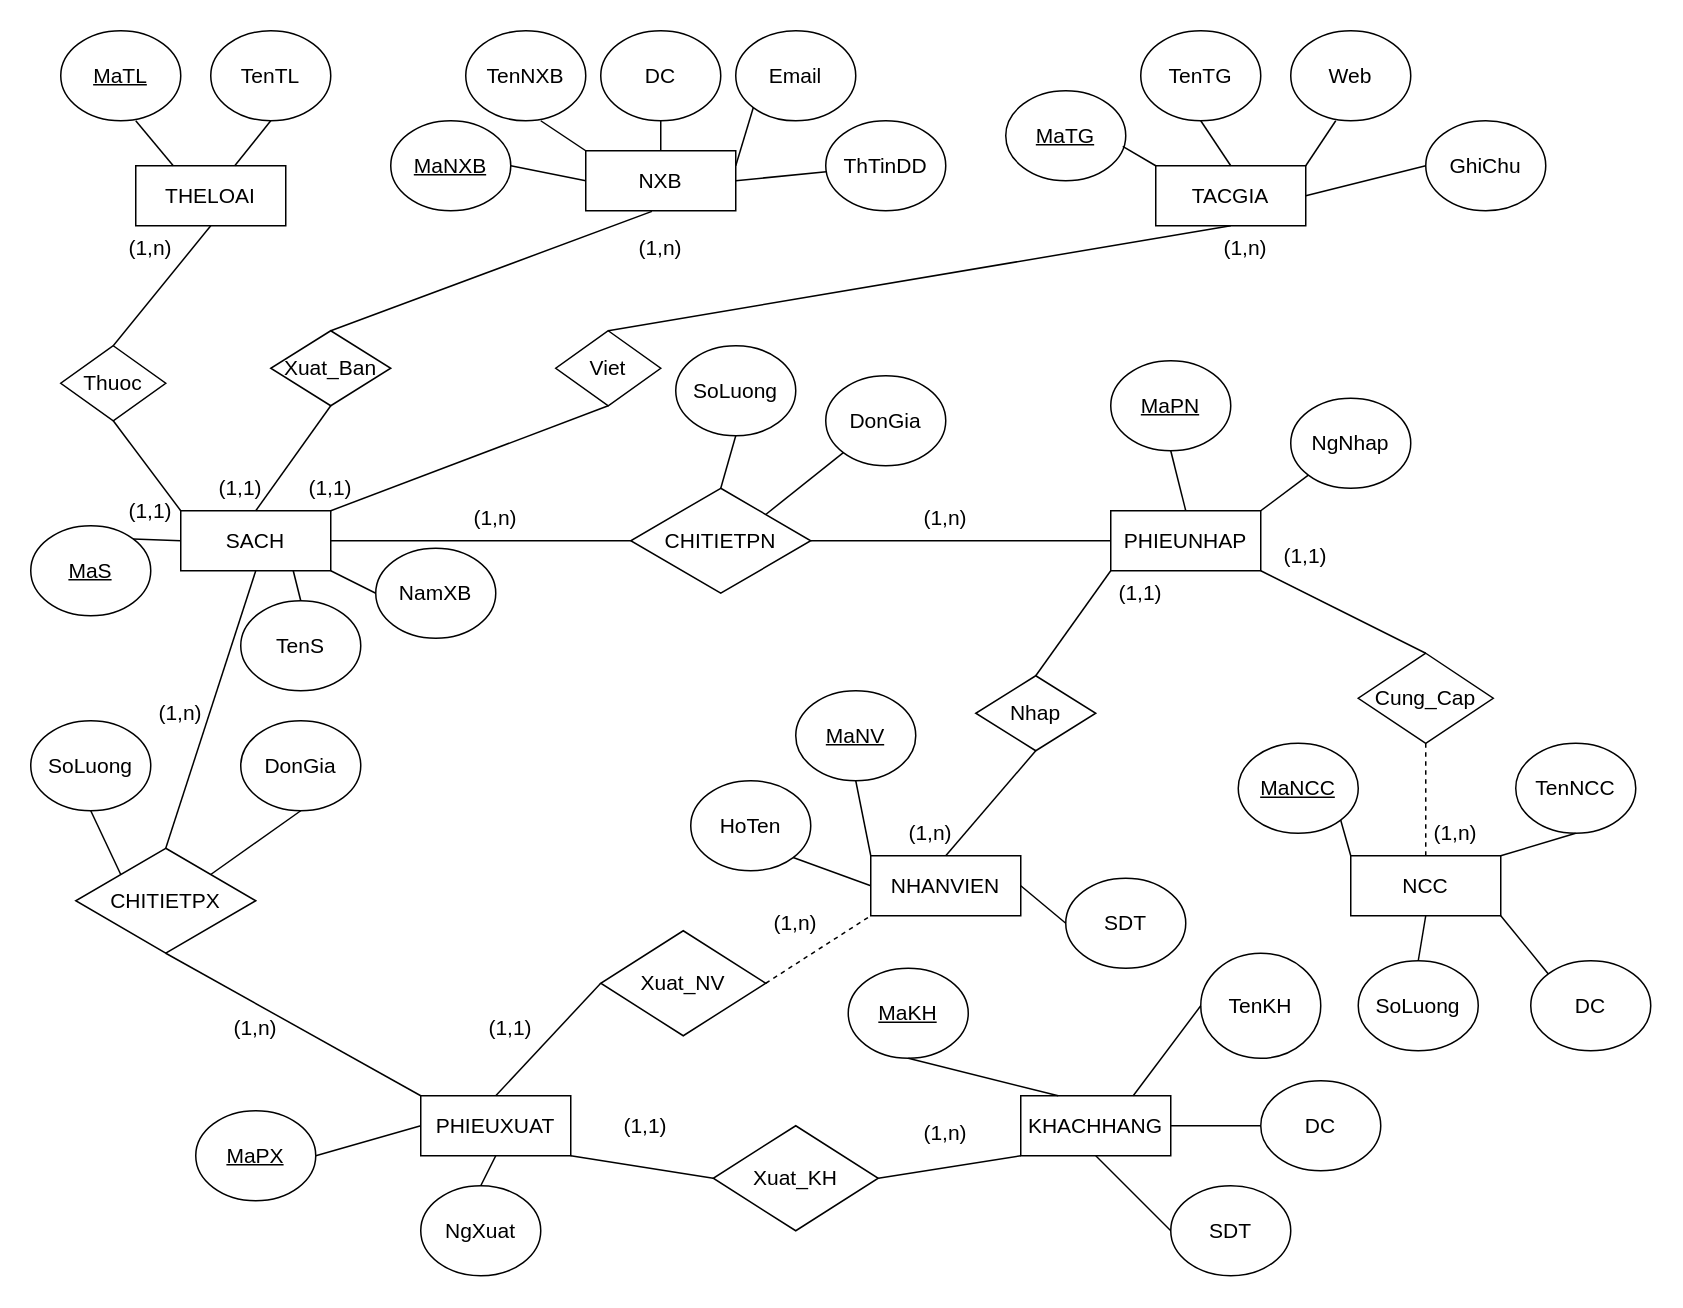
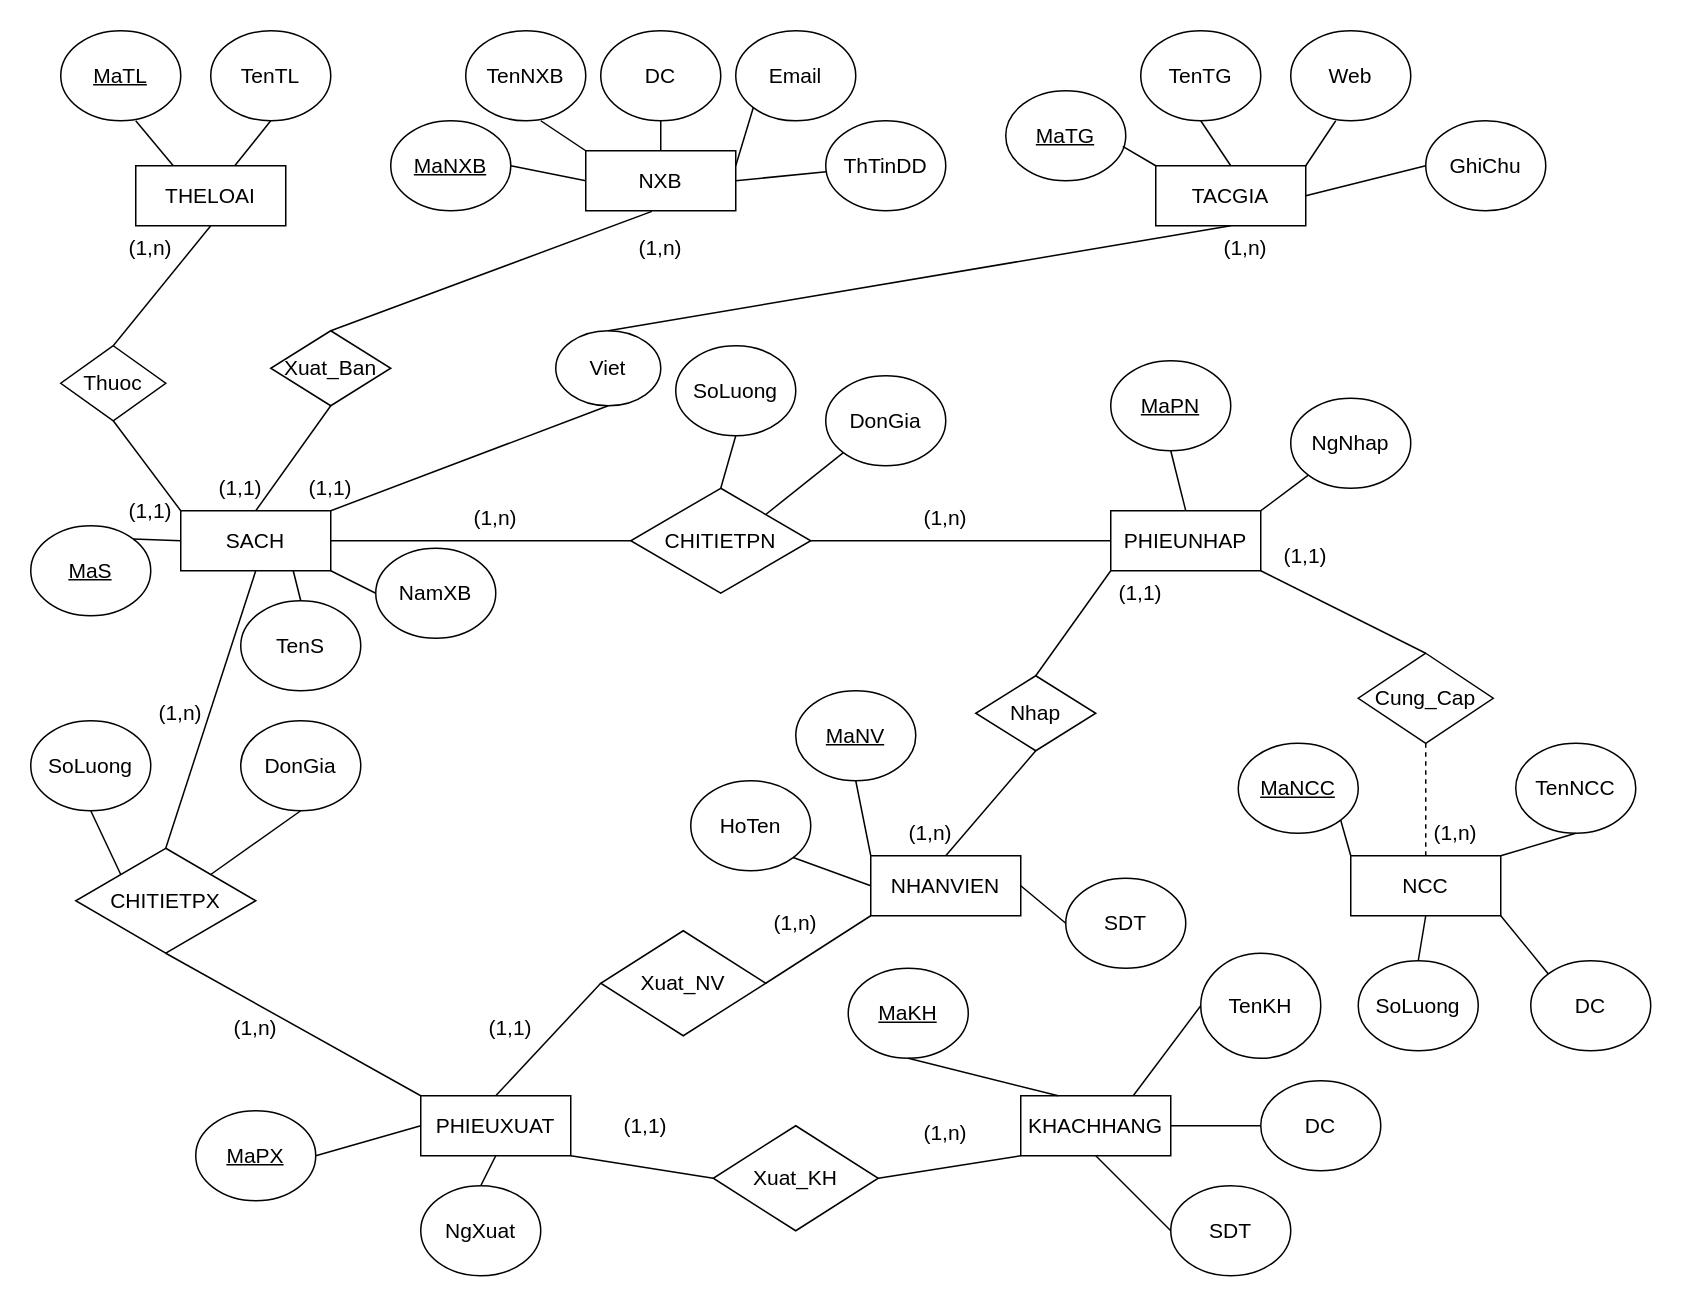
node "Viet": shape diamond -> ellipse
edge "NHANVIEN" -- "Xuat_NV": style dashed -> solid
